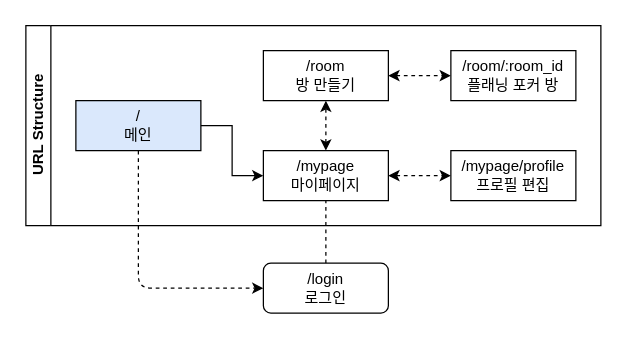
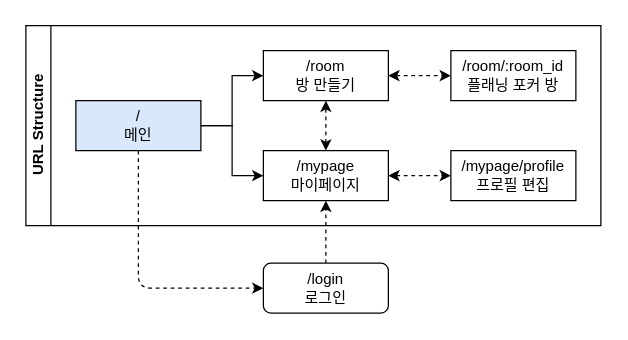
edge "/ 메인" -> "/room 방 만들기": added
edge "/mypage 마이페이지" -- "/login 로그인": arrowhead none -> classic
